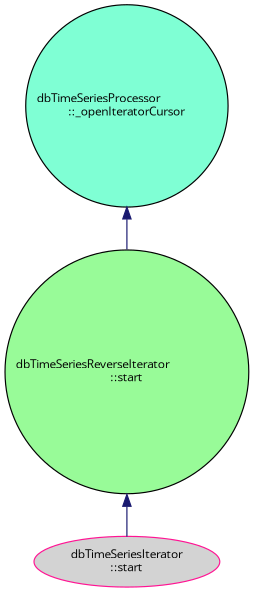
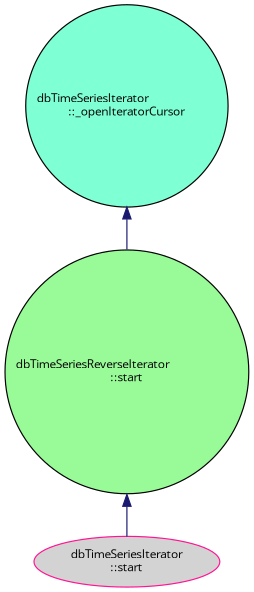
node "dbTimeSeriesProcessor ::_openIteratorCursor": label "dbTimeSeriesProcessor ::_openIteratorCursor" -> "dbTimeSeriesIterator ::_openIteratorCursor"
